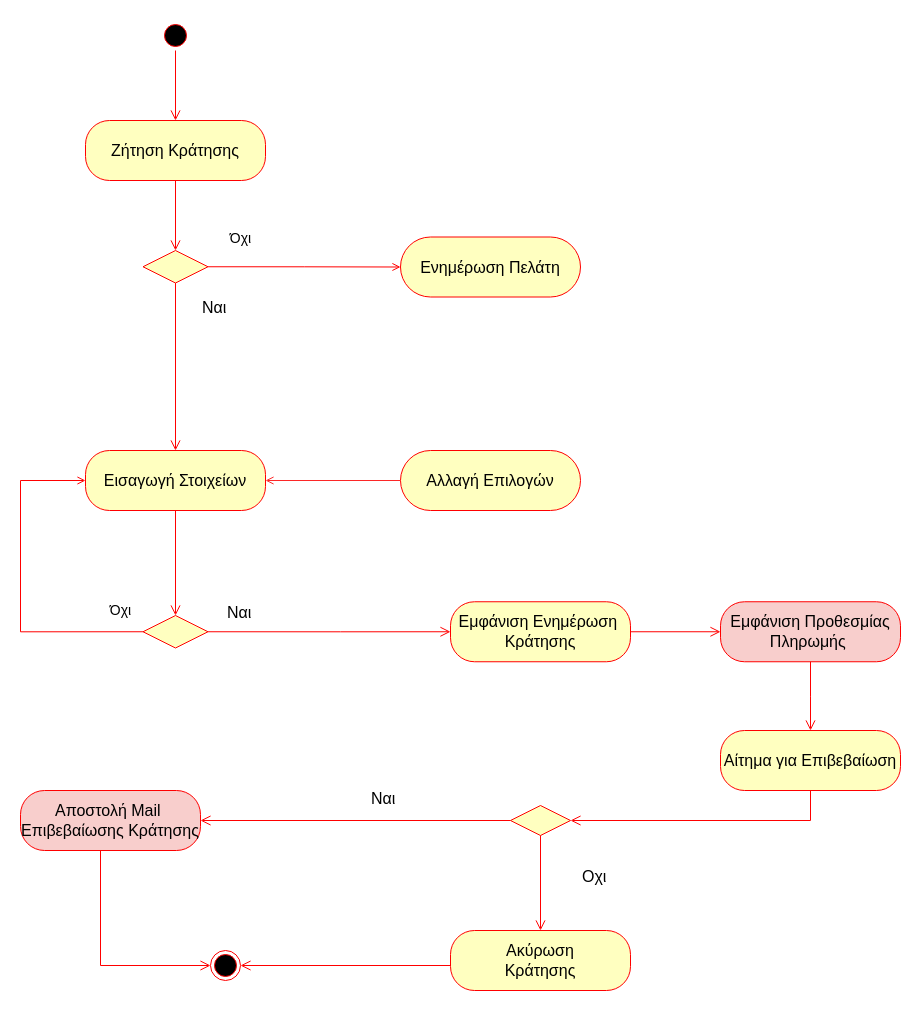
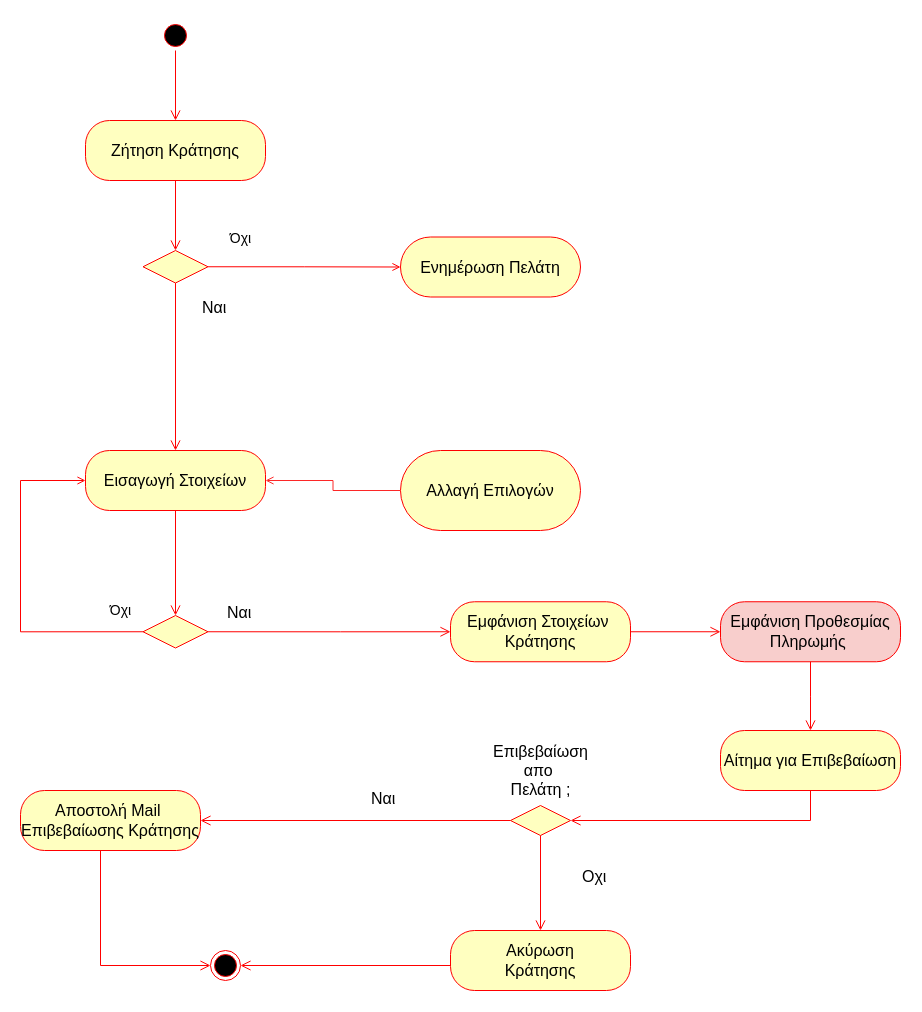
node "Αλλαγή Επιλογών": size 180x60 -> 180x80
node "Εμφάνιση Ενημέρωση Κράτησης": label "Εμφάνιση Ενημέρωση Κράτησης" -> "Εμφάνιση Στοιχείων Κράτησης"
node "Επιβεβαίωσηαπο Πελάτη ;": added
node "Αποστολή Mail Επιβεβαίωσης Κράτησης": fillcolor #f8cecc -> #ffffc0
